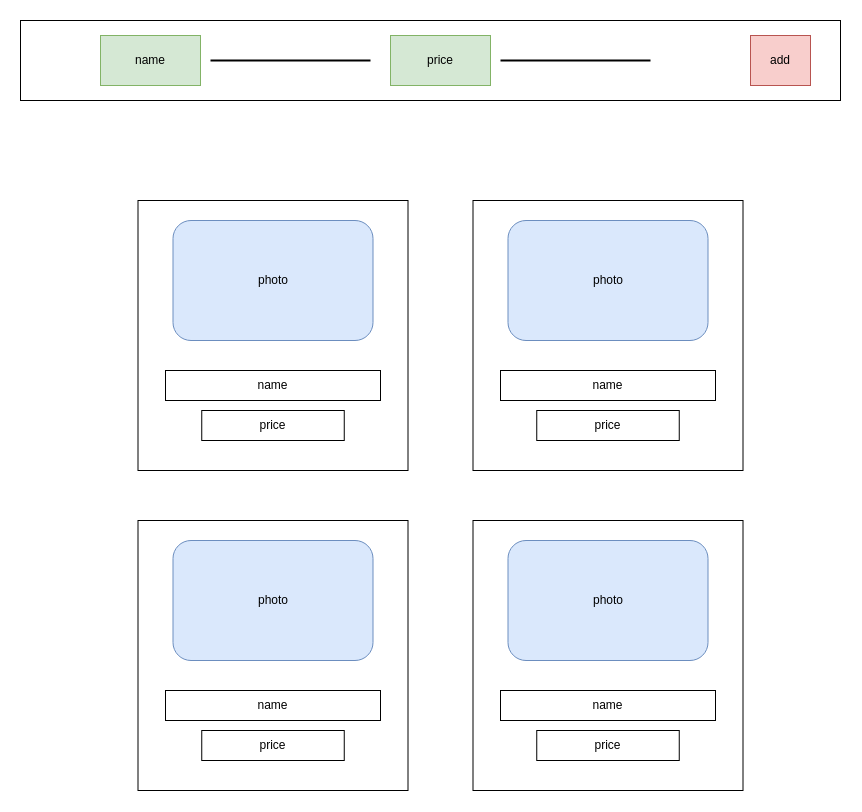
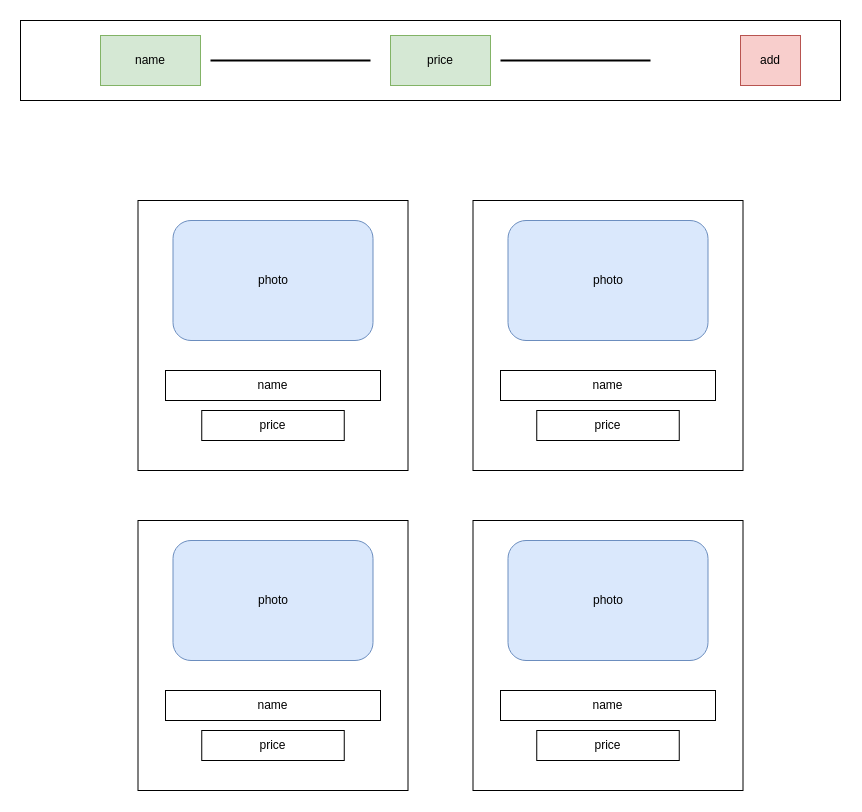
node "add": moved (781, 61) -> (771, 61)
